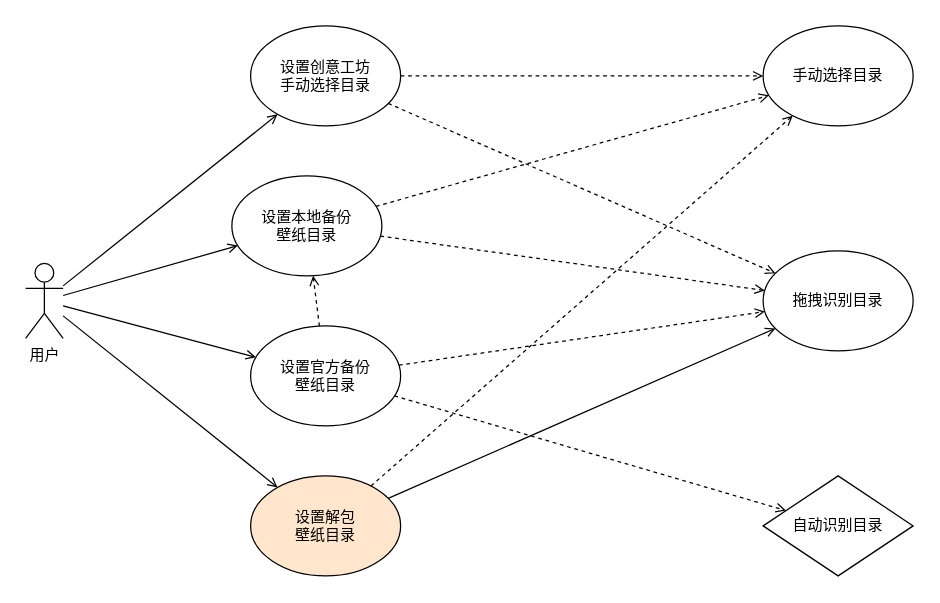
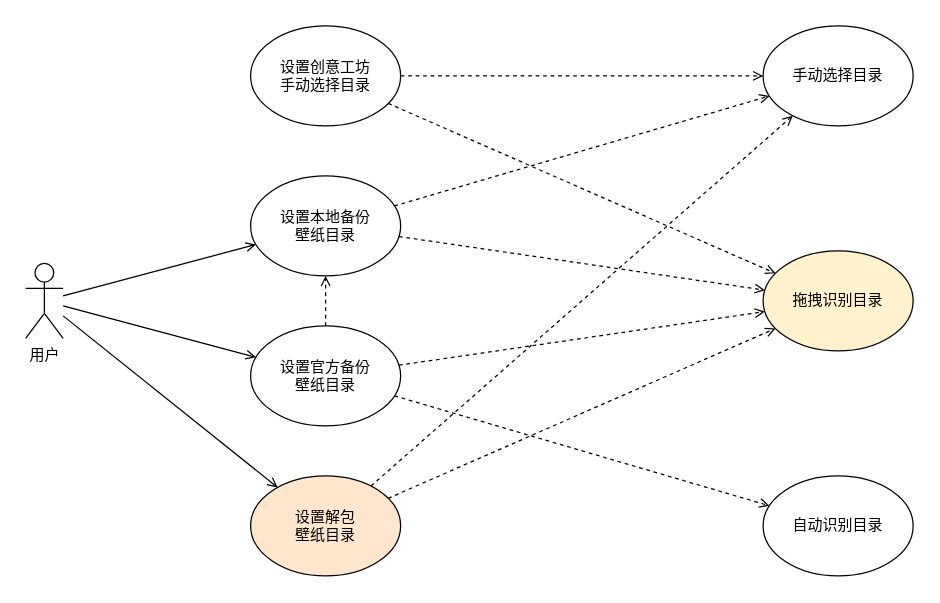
edge "用户" -> "设置创意工坊 手动选择目录": removed
node "设置本地备份 壁纸目录": moved (307, 226) -> (326, 226)
node "拖拽识别目录": fillcolor #ffffff -> #fff2cc
edge "设置解包 壁纸目录" -> "拖拽识别目录": style solid -> dashed
node "自动识别目录": shape diamond -> ellipse
